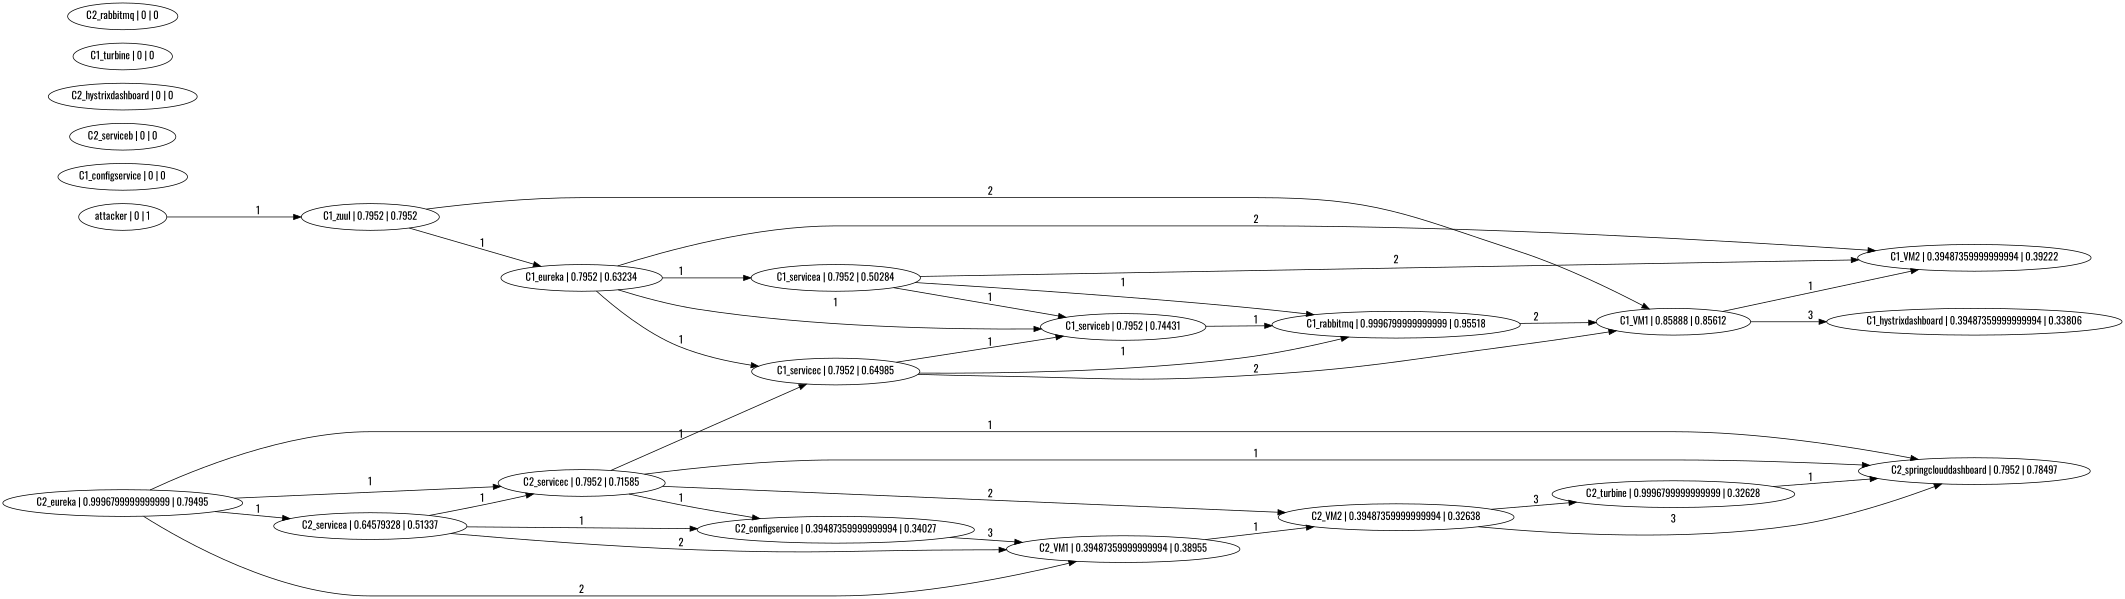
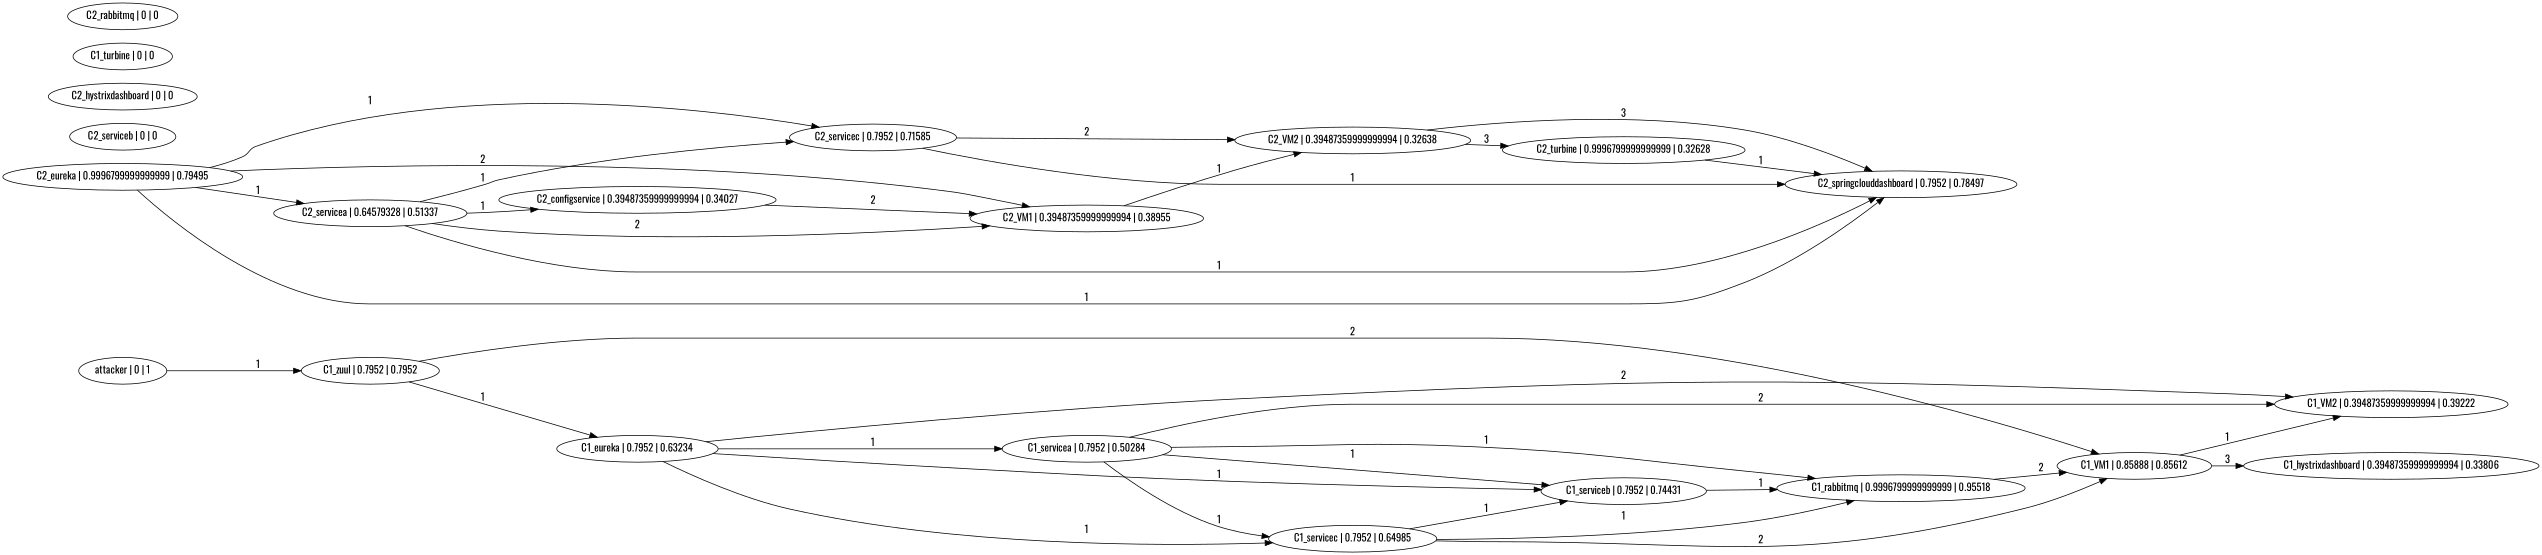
node "C1_configservice | 0 | 0": removed
edge "C2_servicea | 0.64579328 | 0.51337" -> "C2_springclouddashboard | 0.7952 | 0.78497": added, label "1"
edge "C2_servicec | 0.7952 | 0.71585" -> "C1_servicec | 0.7952 | 0.64985": now "C1_servicea | 0.7952 | 0.50284" -> "C1_servicec | 0.7952 | 0.64985"
edge "C2_servicec | 0.7952 | 0.71585" -> "C2_configservice | 0.39487359999999994 | 0.34027": removed, label "1"
edge "C2_configservice | 0.39487359999999994 | 0.34027" -> "C2_VM1 | 0.39487359999999994 | 0.38955": label "3" -> "2"
